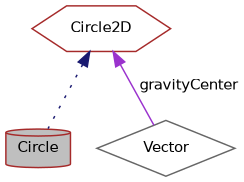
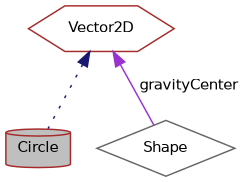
node "Circle2D": label "Circle2D" -> "Vector2D"
node "Vector": label "Vector" -> "Shape"
